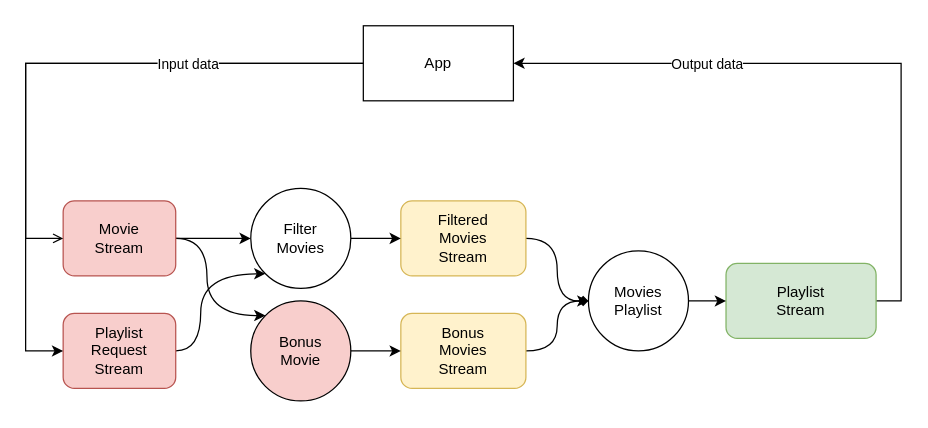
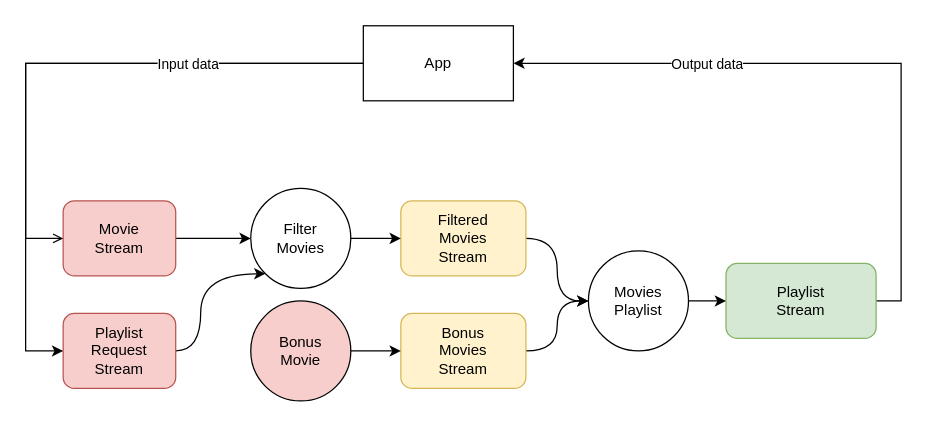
edge "Movie Stream" -> "Bonus Movie": removed
edge "Filtered Movies Stream" -> "Movies Playlist": arrowhead diamond -> classic
